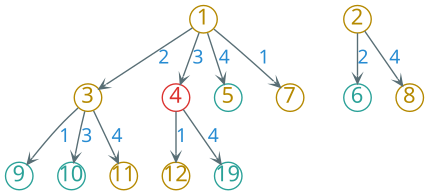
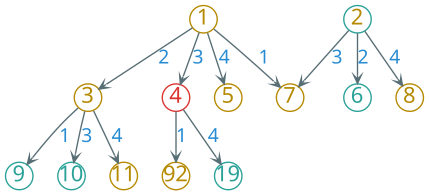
node "2": color #b58900 -> #2aa198
edge "2" -> "7": added, label "3"
node "5": color #2aa198 -> #b58900
node "12": label "12" -> "92"
